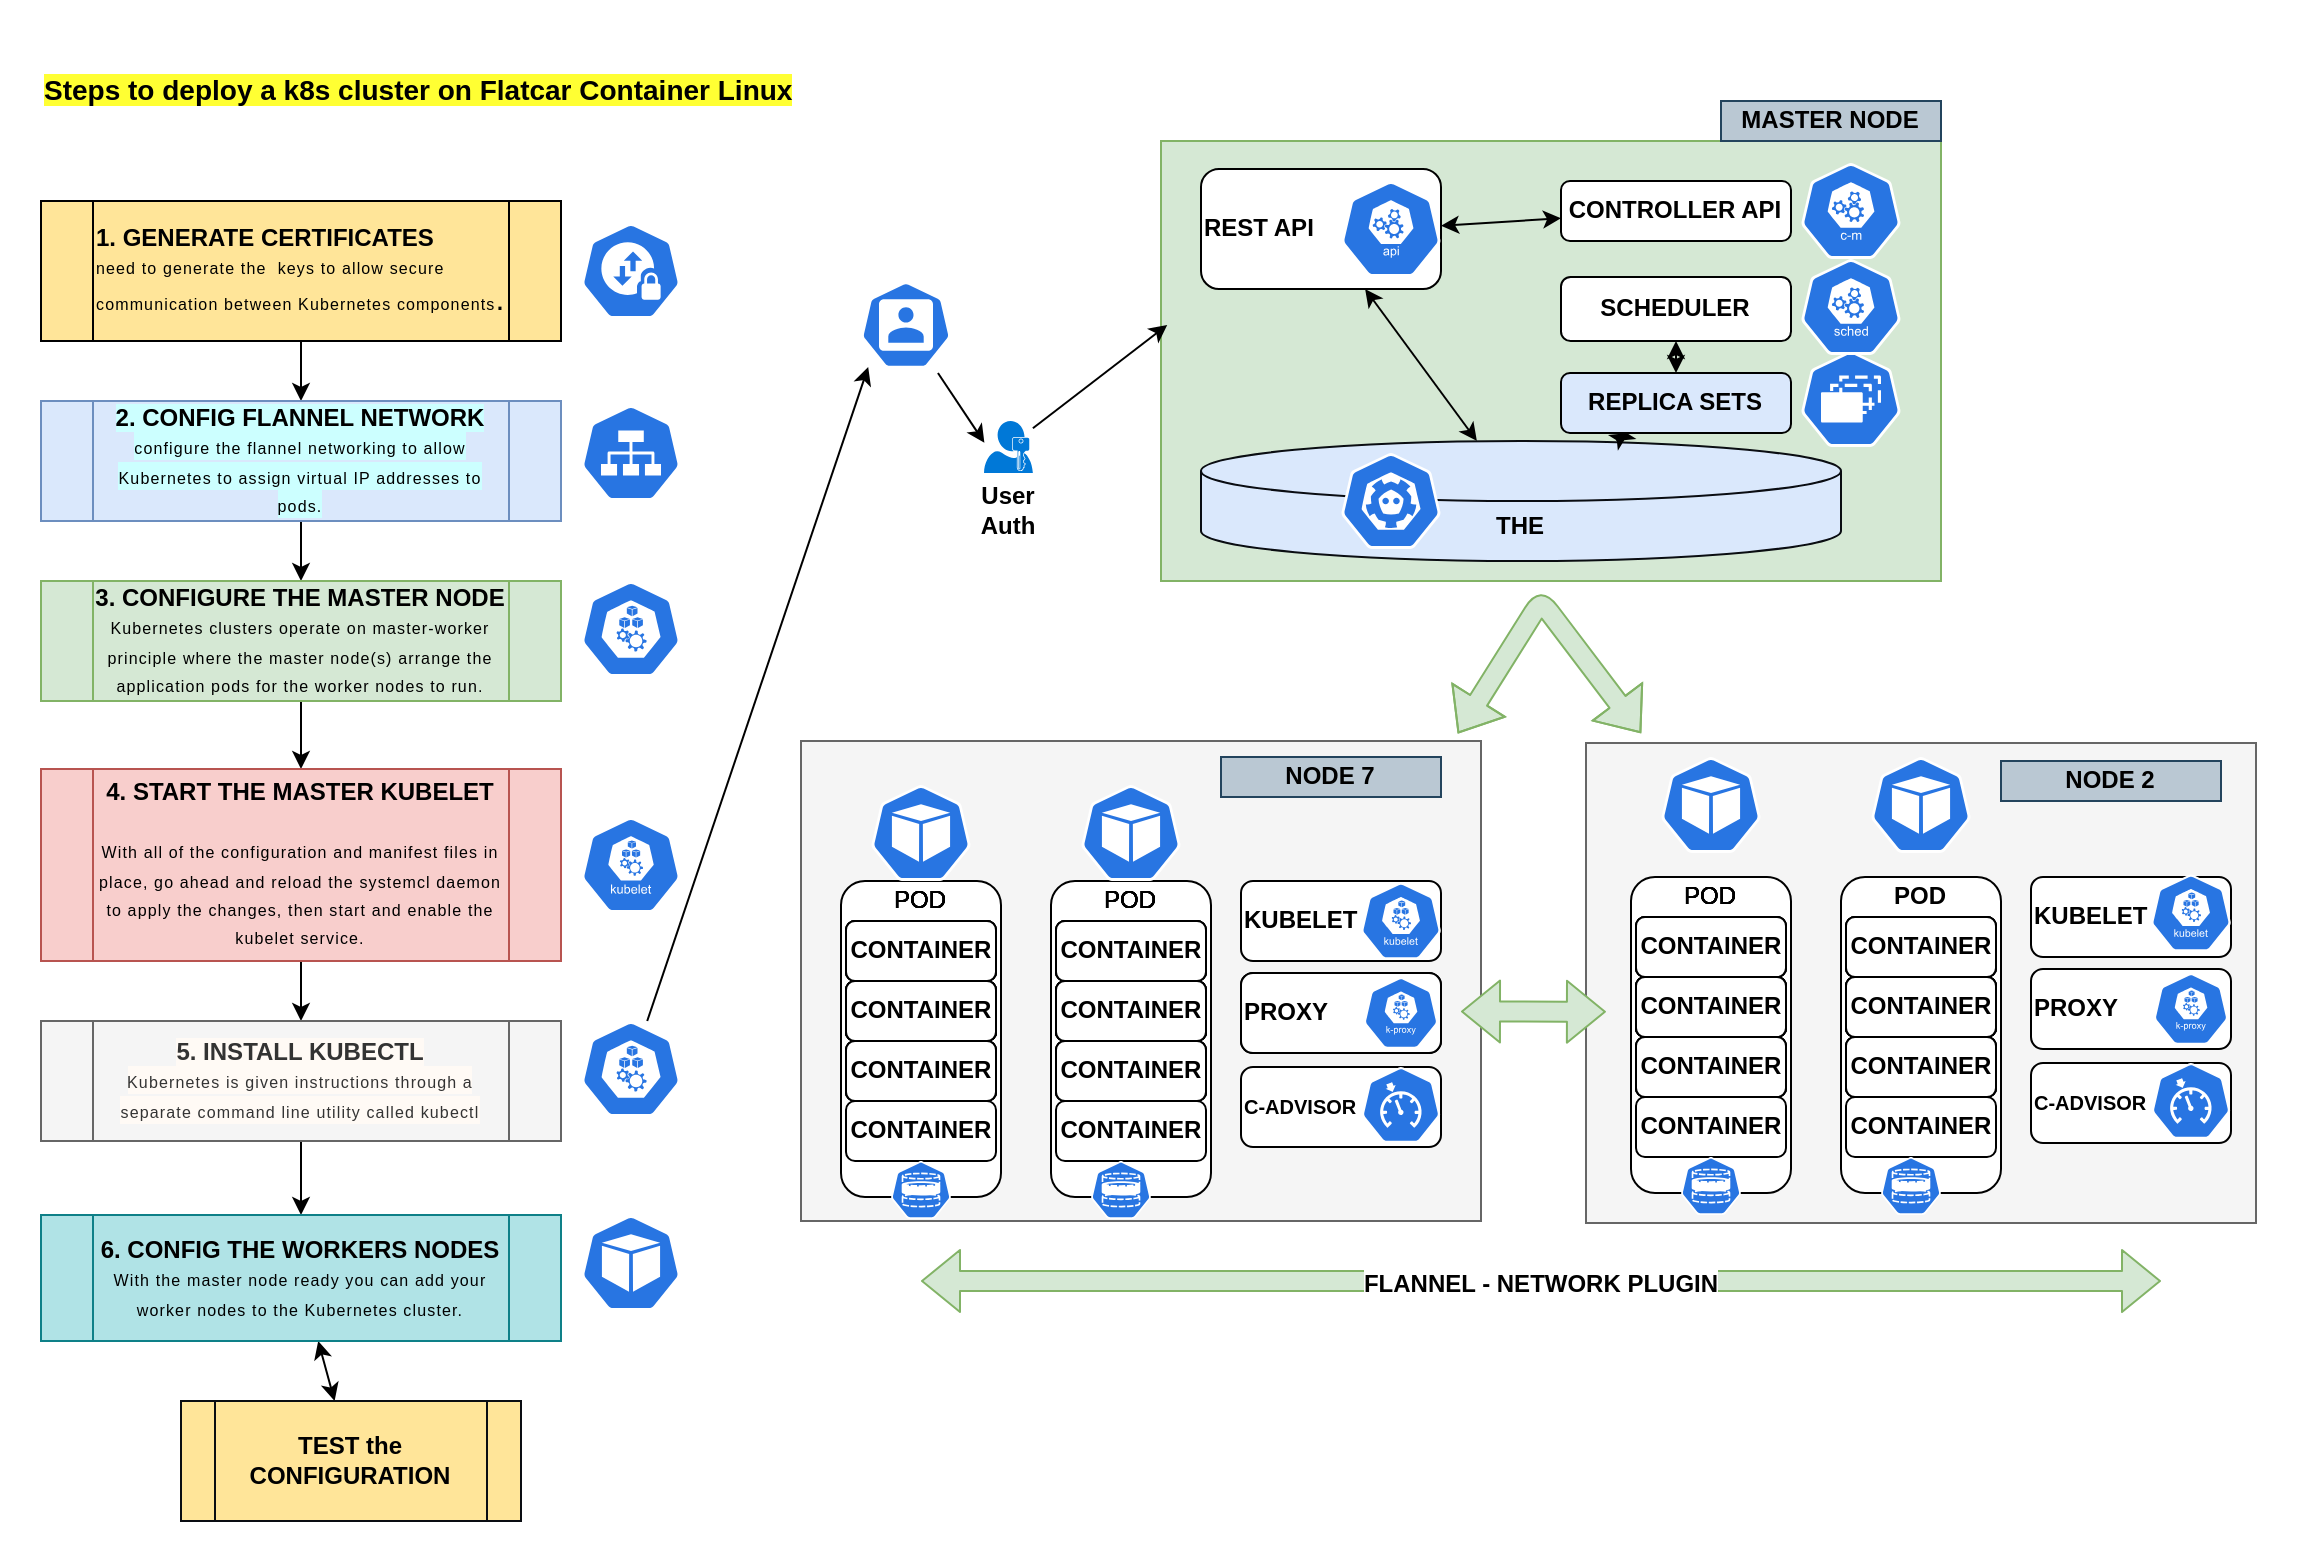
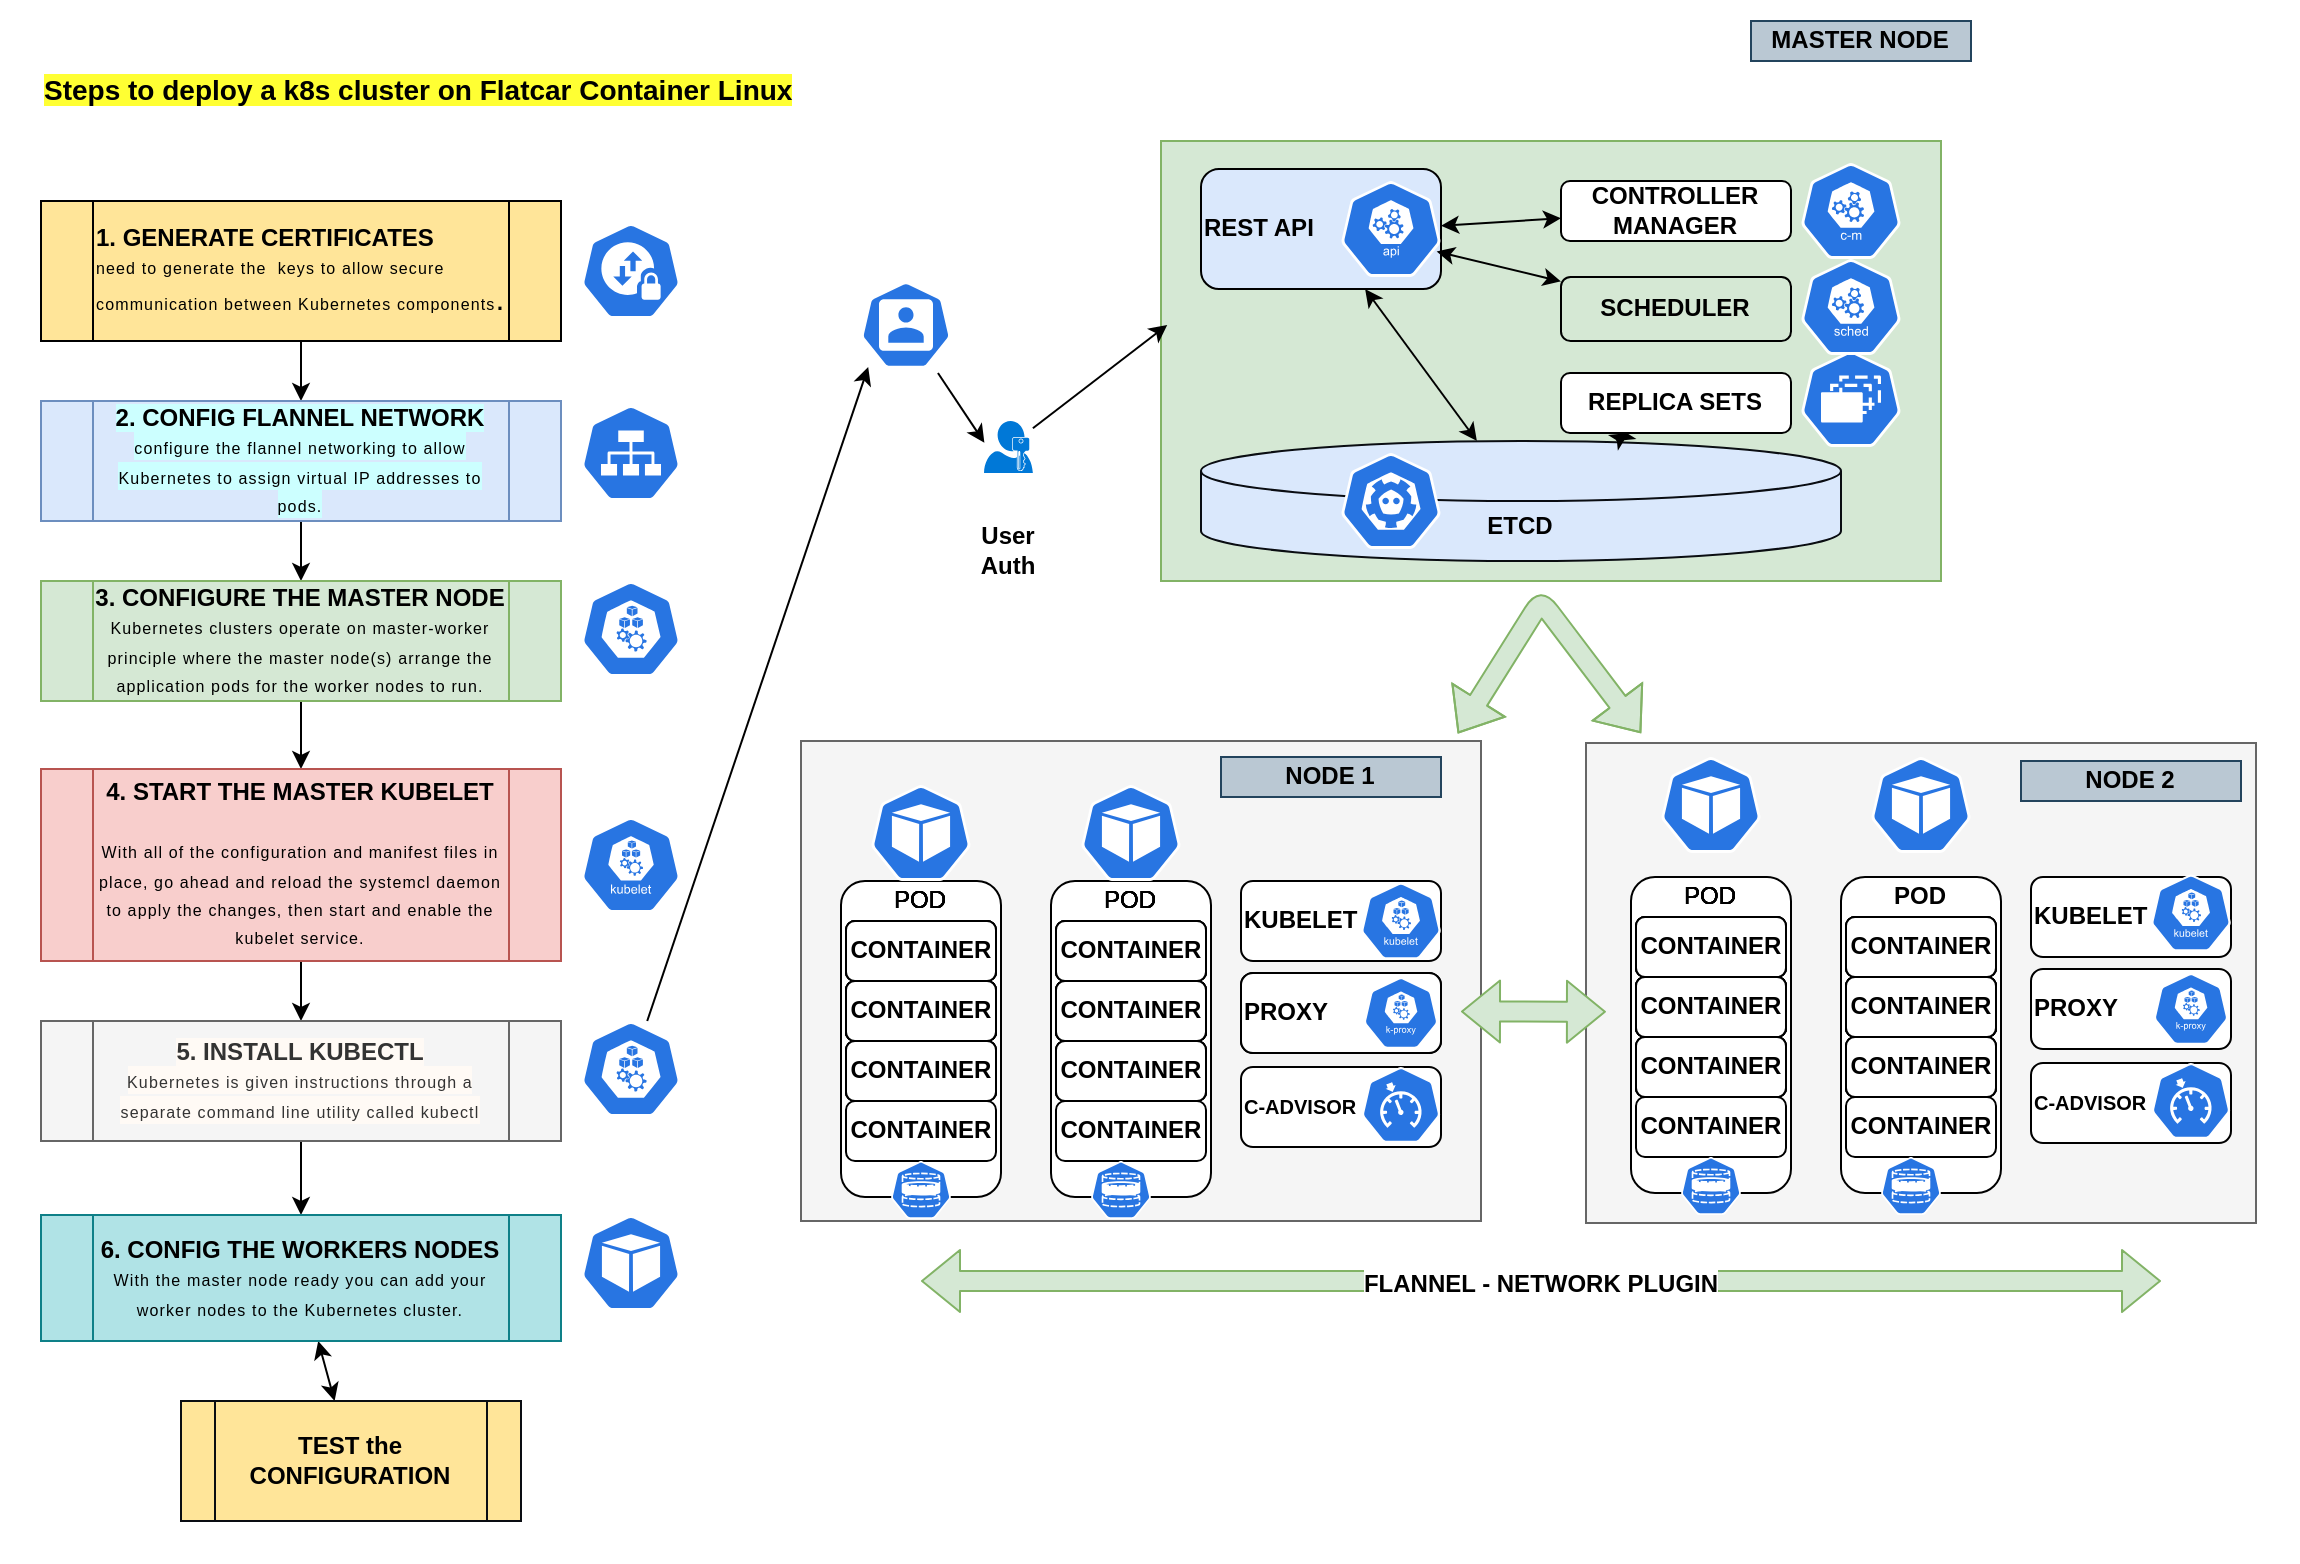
node "MASTER NODE": moved (1831, 121) -> (1861, 41)
node "CONTROLLER API": label "CONTROLLER API" -> "CONTROLLER MANAGER"
node "REST API": fillcolor #ffffff -> #dae8fc
node "SCHEDULER": fillcolor #ffffff -> #d5e8d4
edge "SCHEDULER" -- "REPLICA SETS": now "SCHEDULER" -- "REST API"
node "REPLICA SETS": fillcolor #dae8fc -> #ffffff
node "User Auth": moved (1008, 511) -> (1008, 551)
node "THE": label "THE" -> "ETCD"
node "NODE 7": label "NODE 7" -> "NODE 1"
node "NODE 2": moved (2111, 781) -> (2131, 781)
